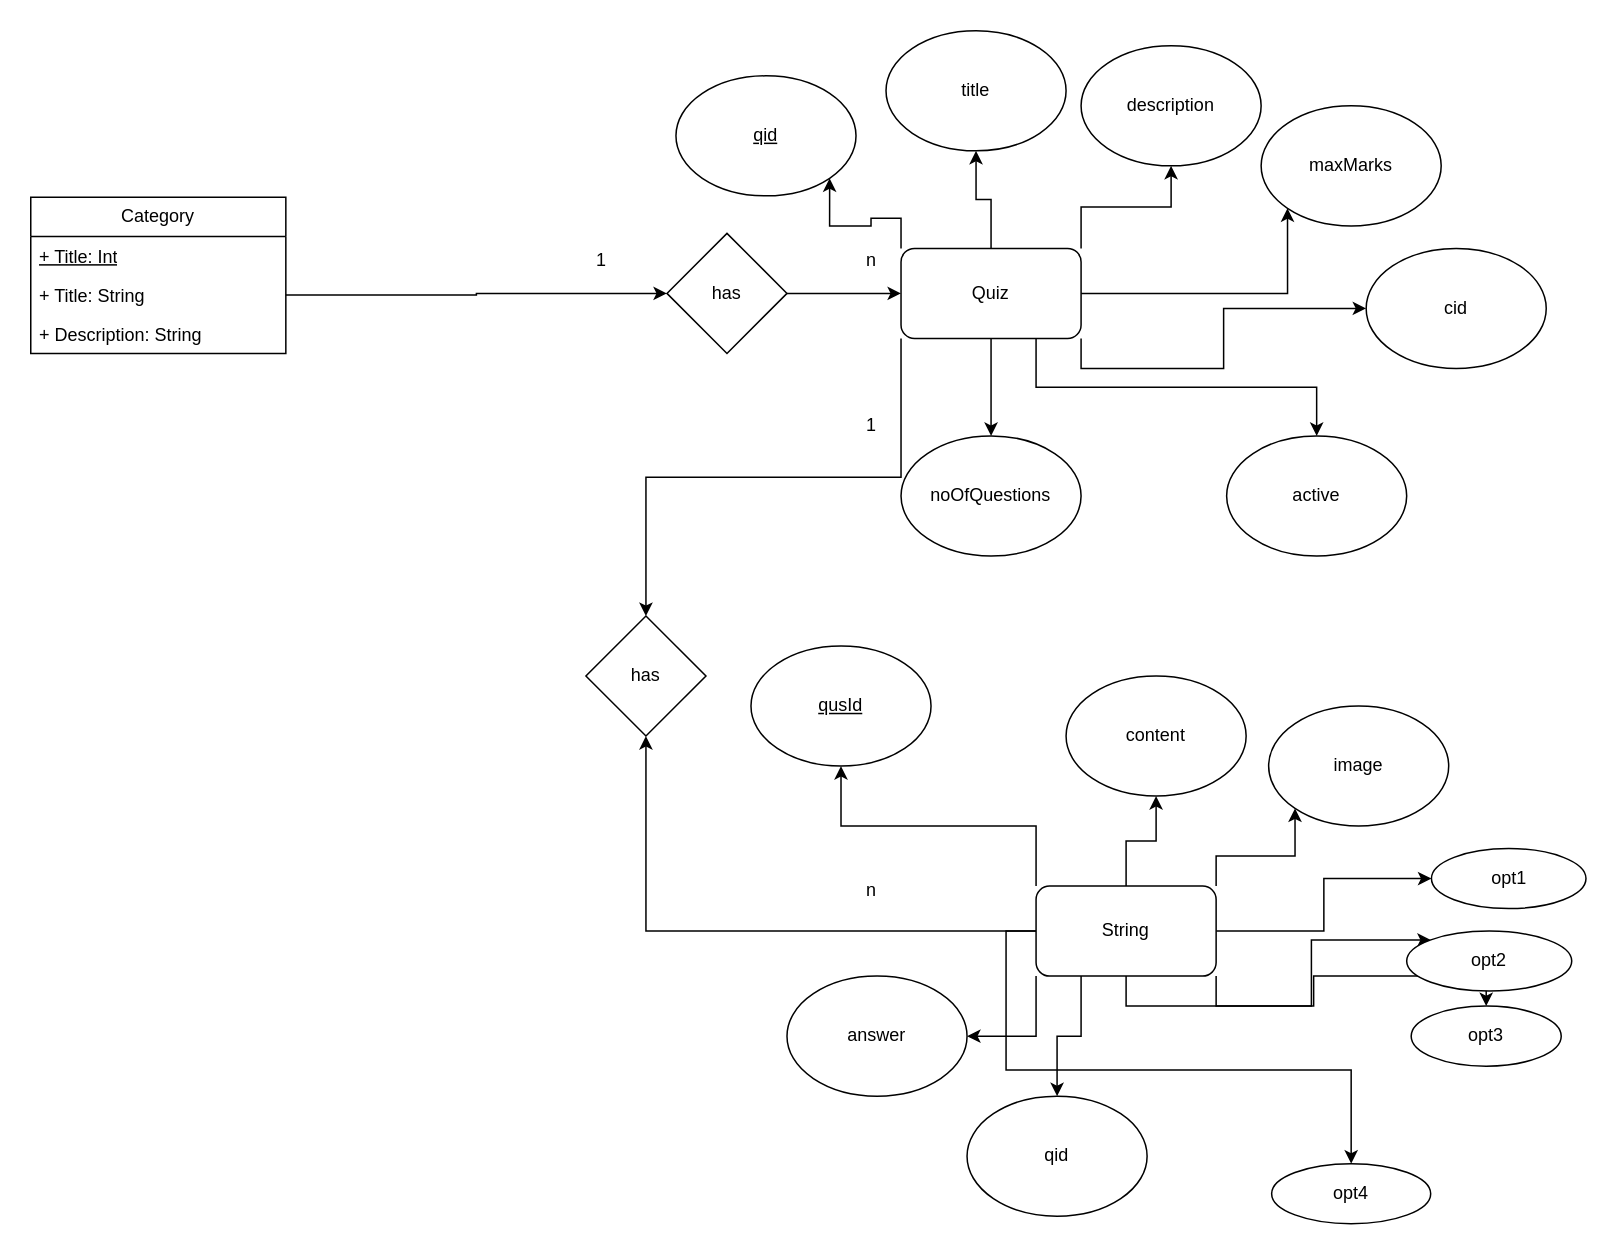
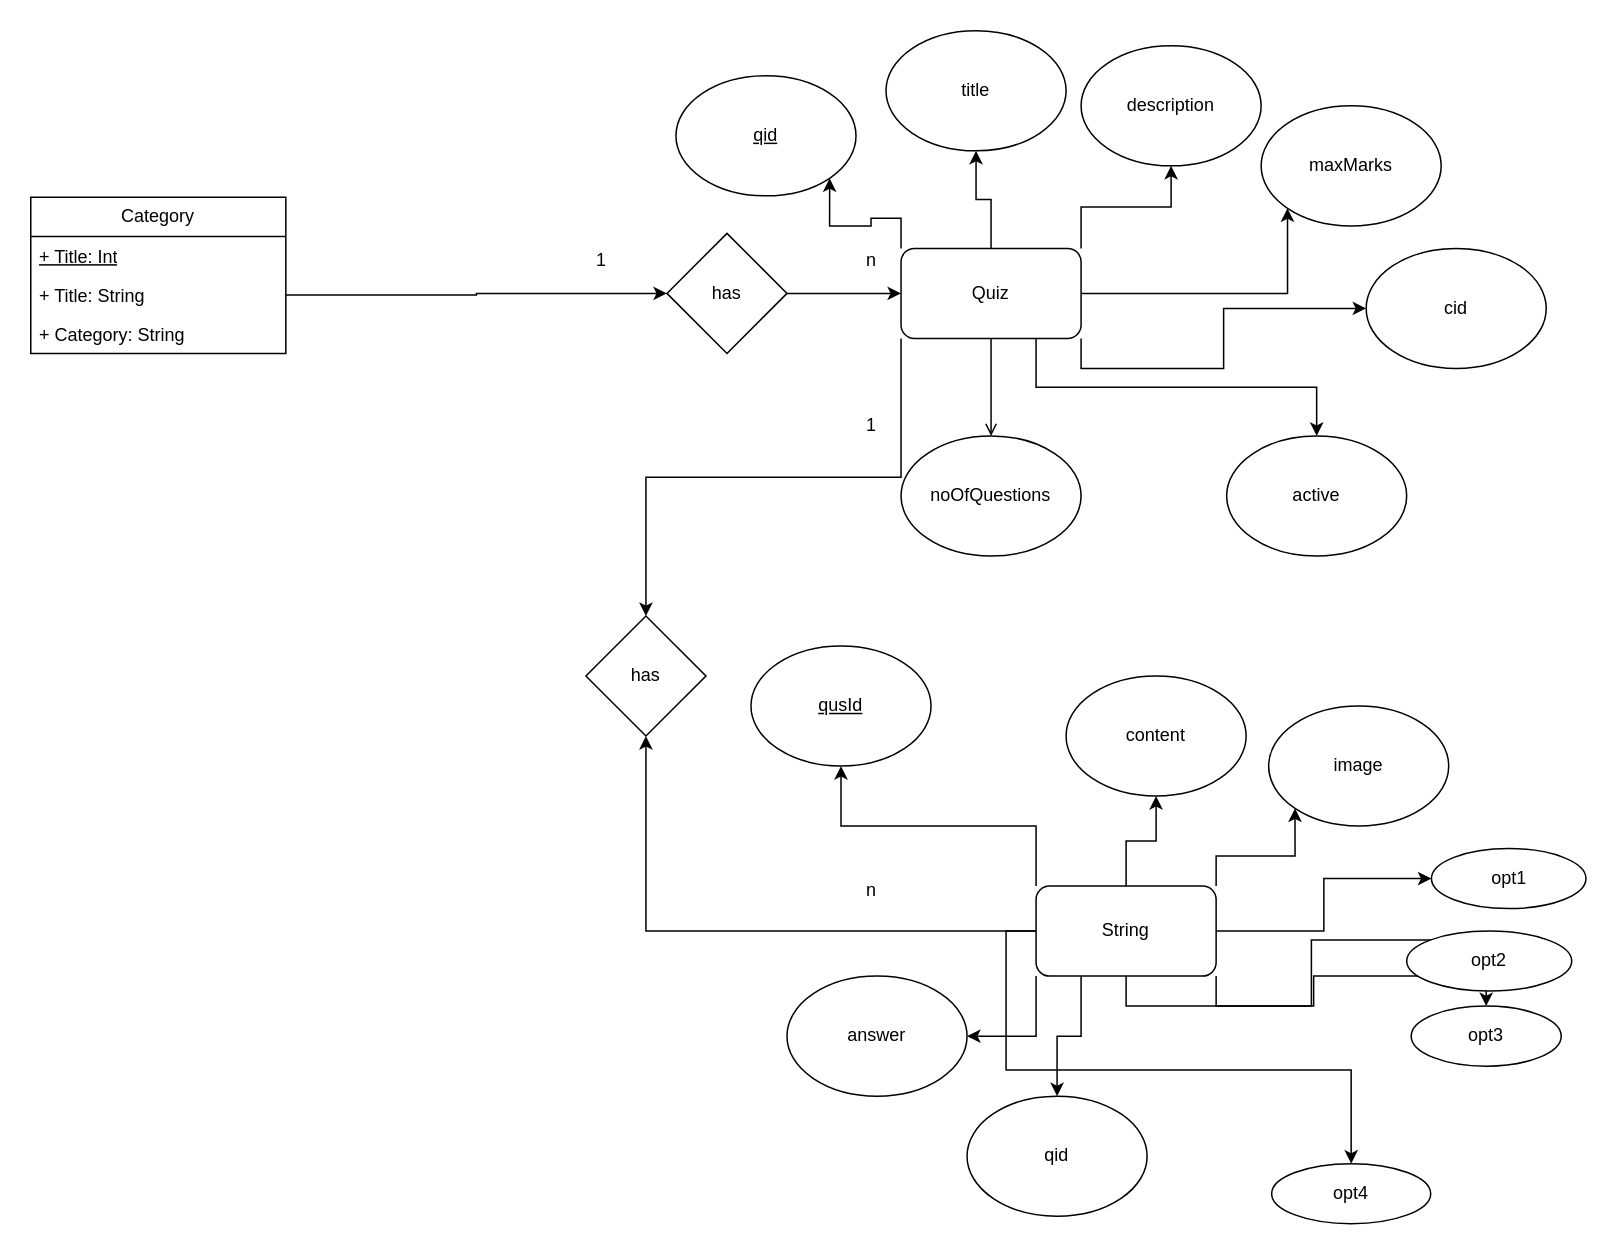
node "+ Description: String": label "+ Description: String" -> "+ Category: String"
edge "Quiz" -> "noOfQuestions": arrowhead classic -> open
edge "String" -> "opt2": arrowhead classic -> none
